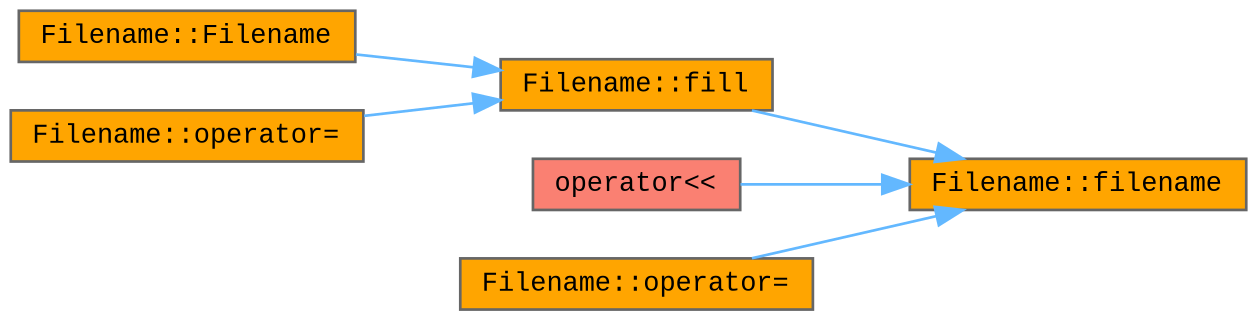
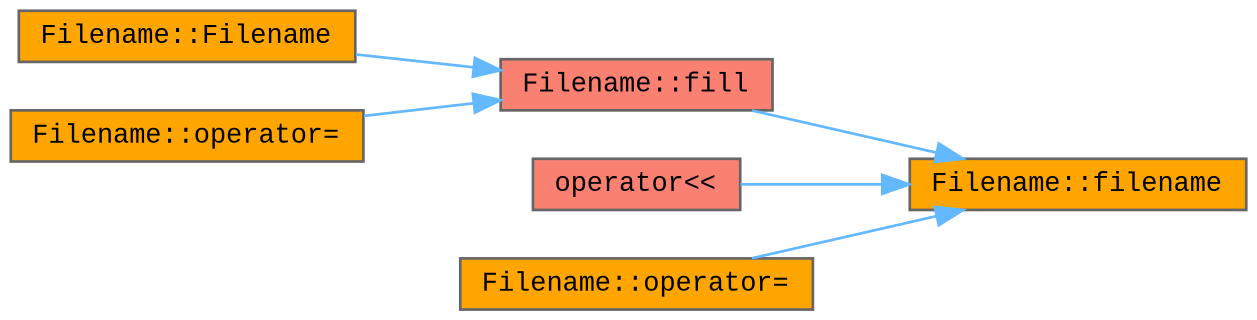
node "Filename::fill": fillcolor orange -> salmon
